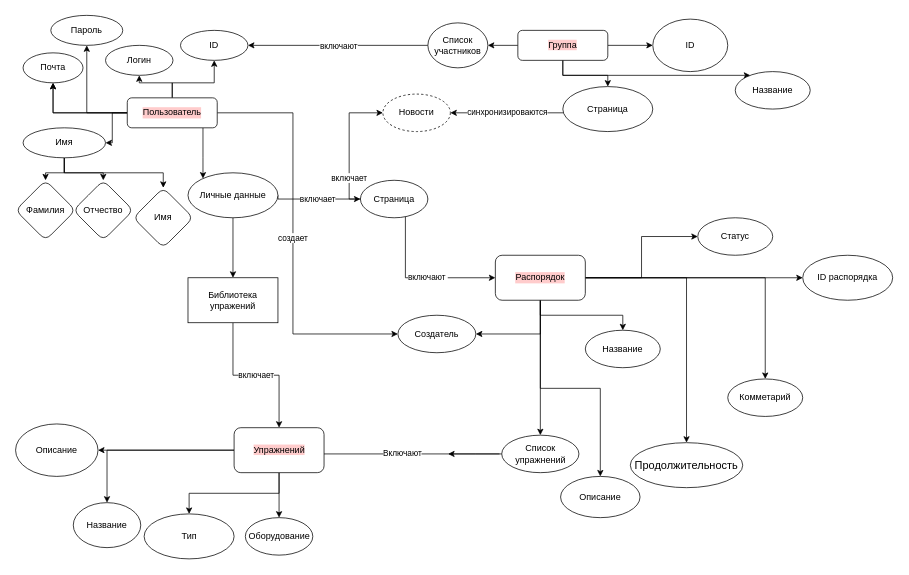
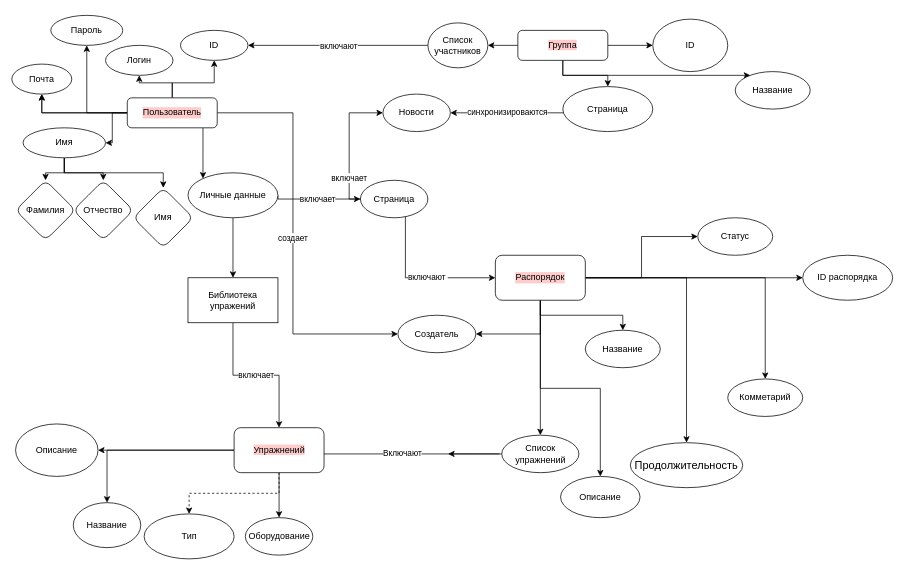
node "Почта": moved (53, 68) -> (42, 79)
node "Новости": style dashed -> solid
edge "Упражнений" -> "Тип": style solid -> dashed
